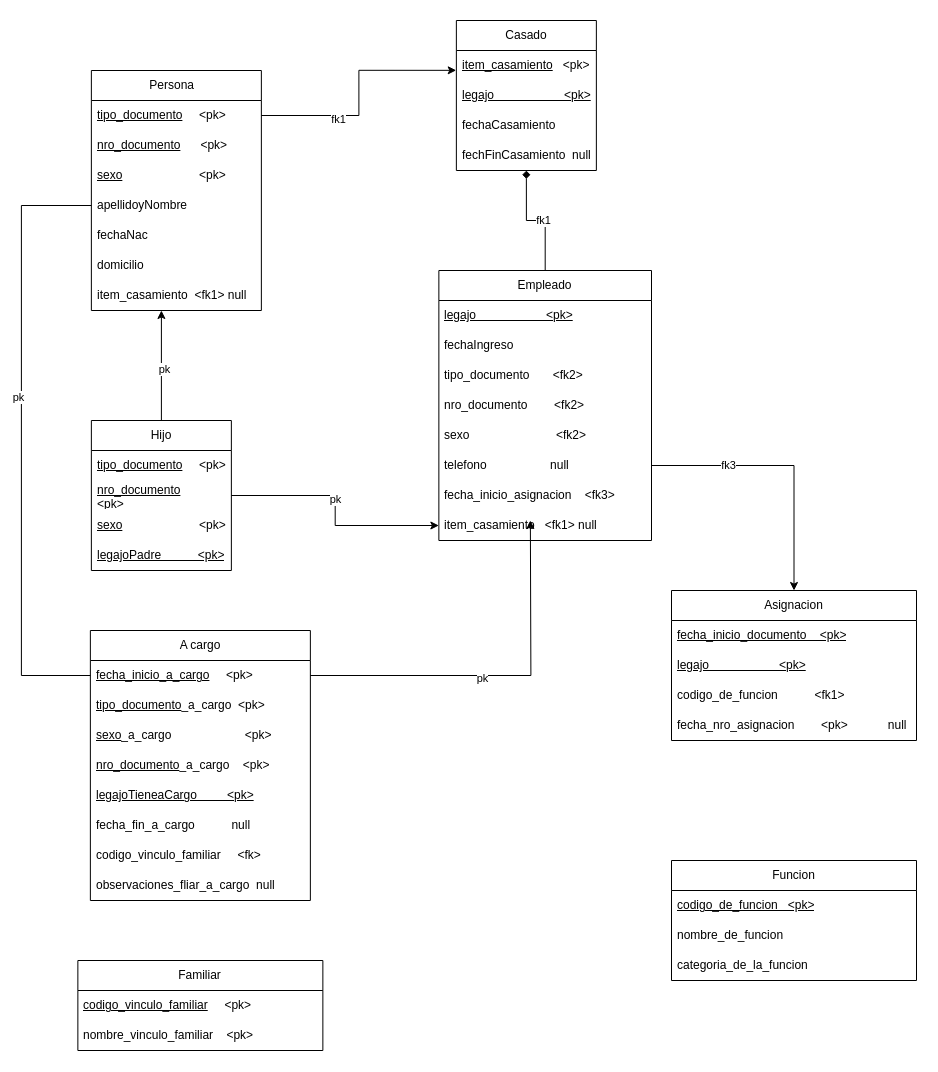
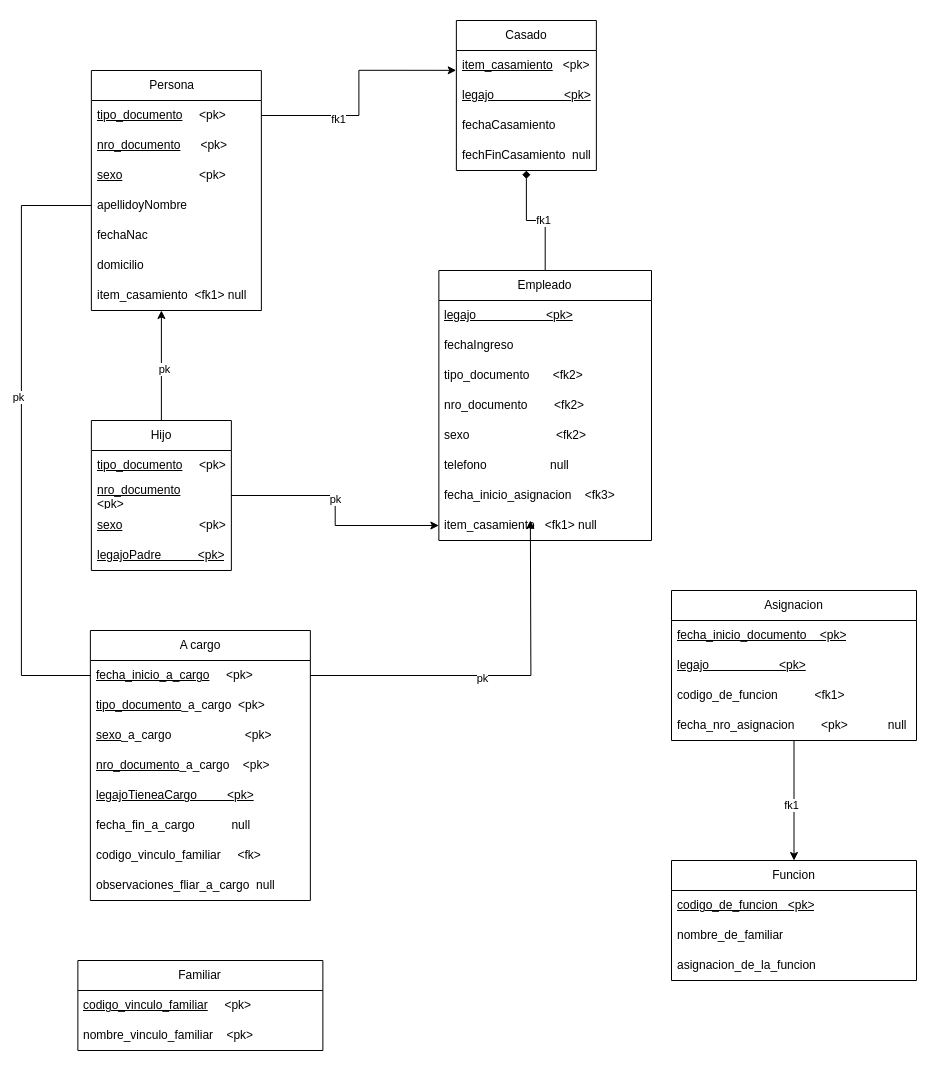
edge "telefono null" -> "Asignacion": removed, label "fk3"
edge "Asignacion" -> "Funcion": added, label "fk1"
node "nombre_de_funcion": label "nombre_de_funcion" -> "nombre_de_familiar"
node "categoria_de_la_funcion": label "categoria_de_la_funcion" -> "asignacion_de_la_funcion"
